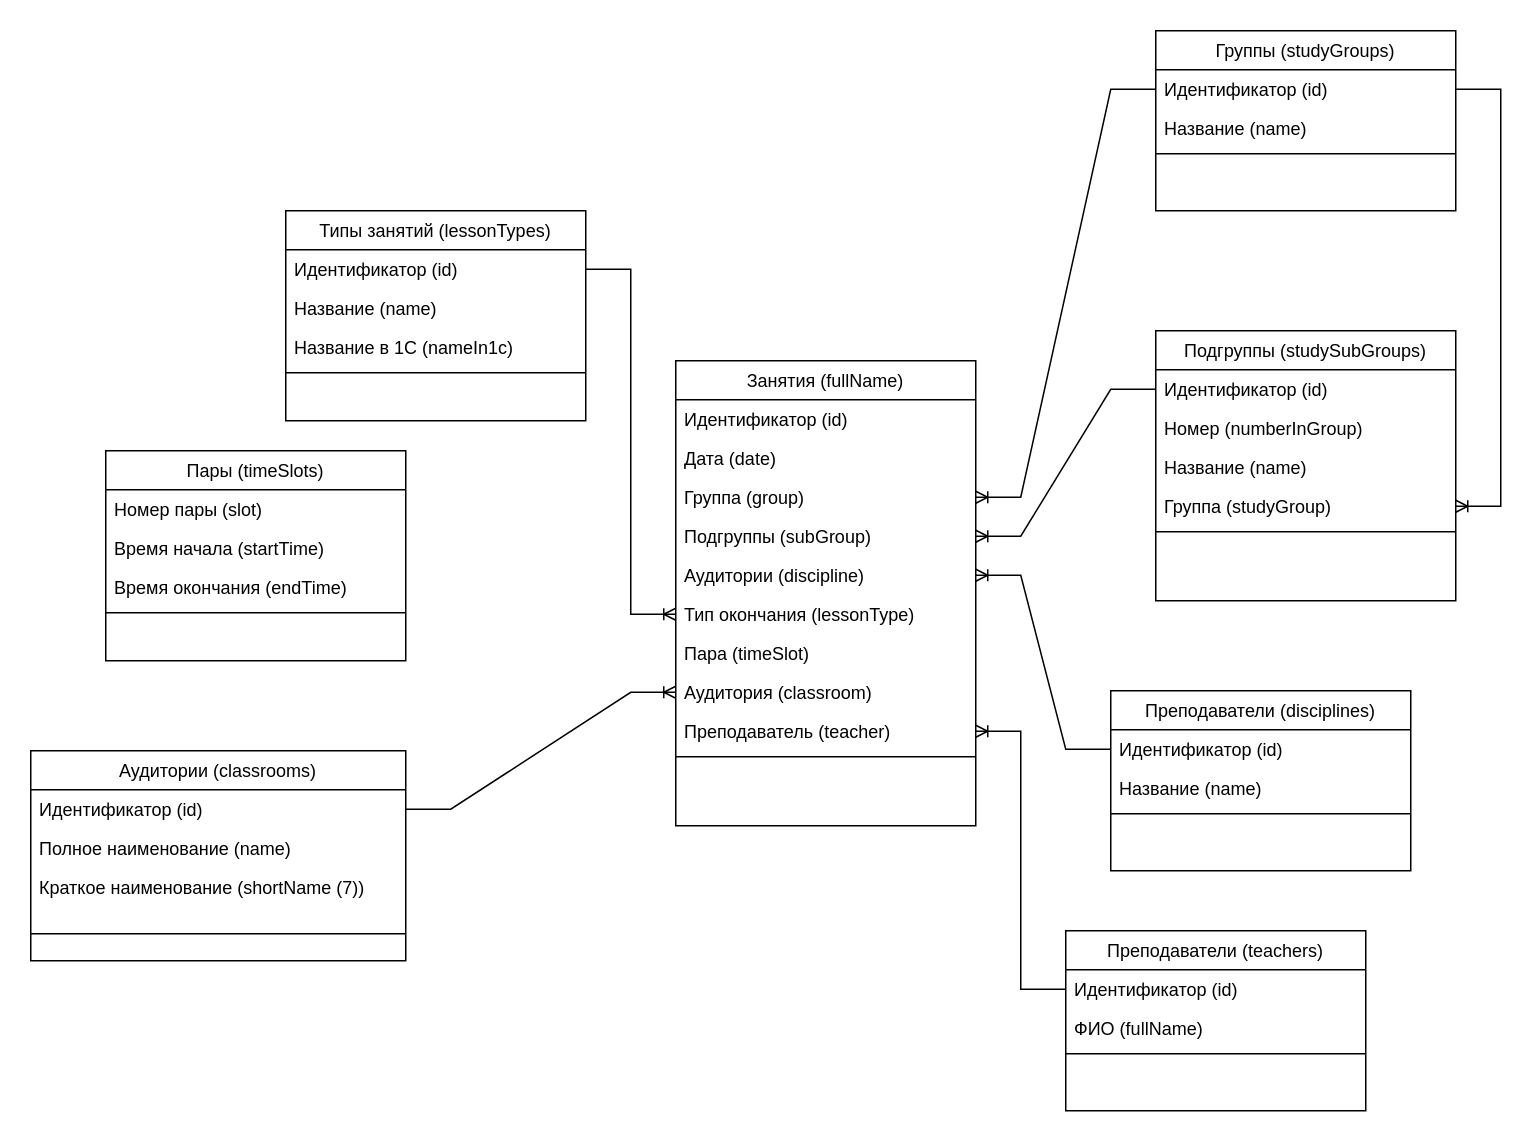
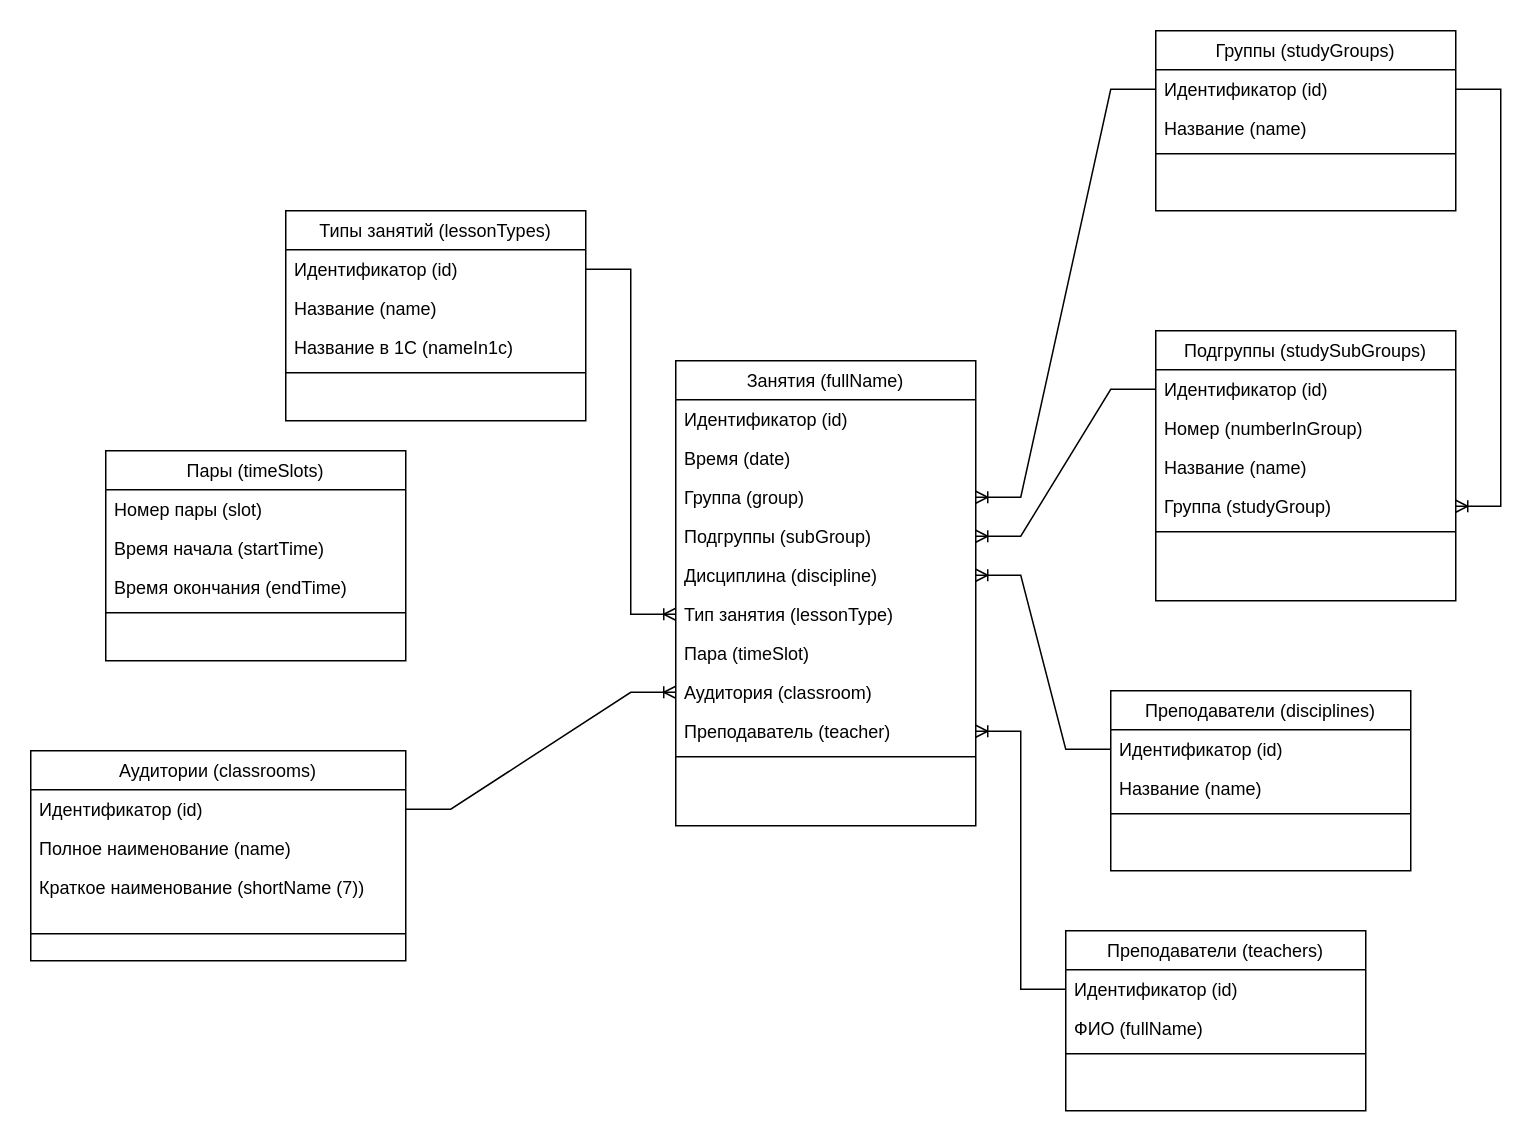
node "Дата (date)": label "Дата (date)" -> "Время (date)"
node "Аудитории (discipline)": label "Аудитории (discipline)" -> "Дисциплина (discipline)"
node "Тип окончания (lessonType)": label "Тип окончания (lessonType)" -> "Тип занятия (lessonType)"
